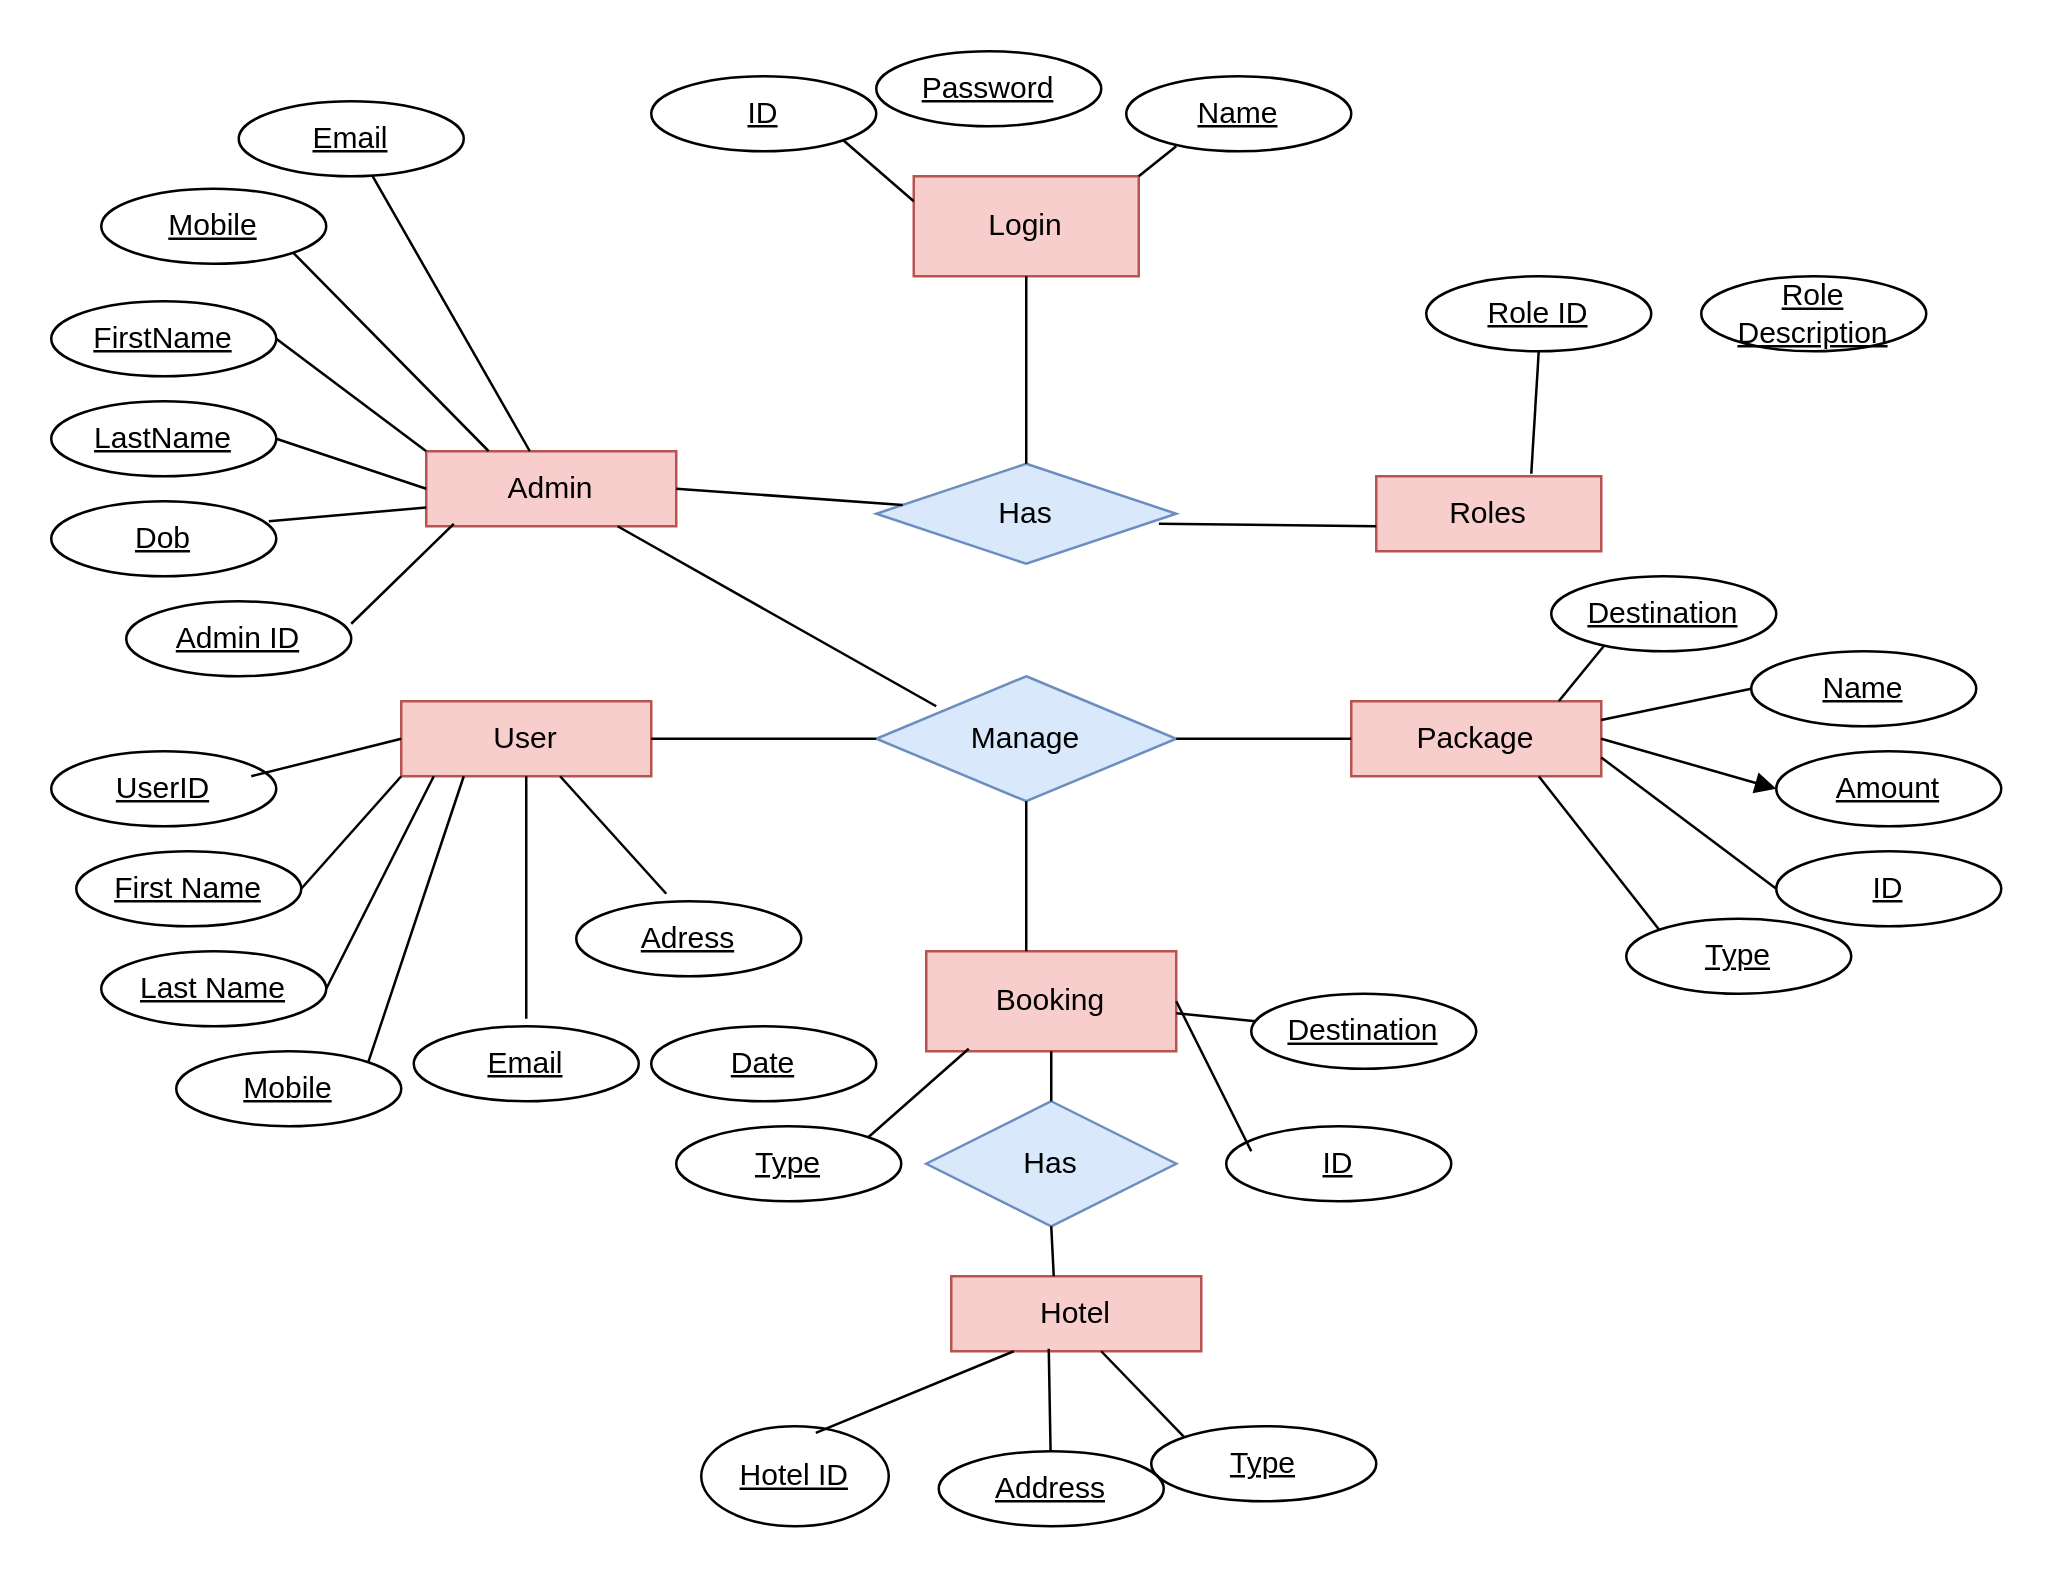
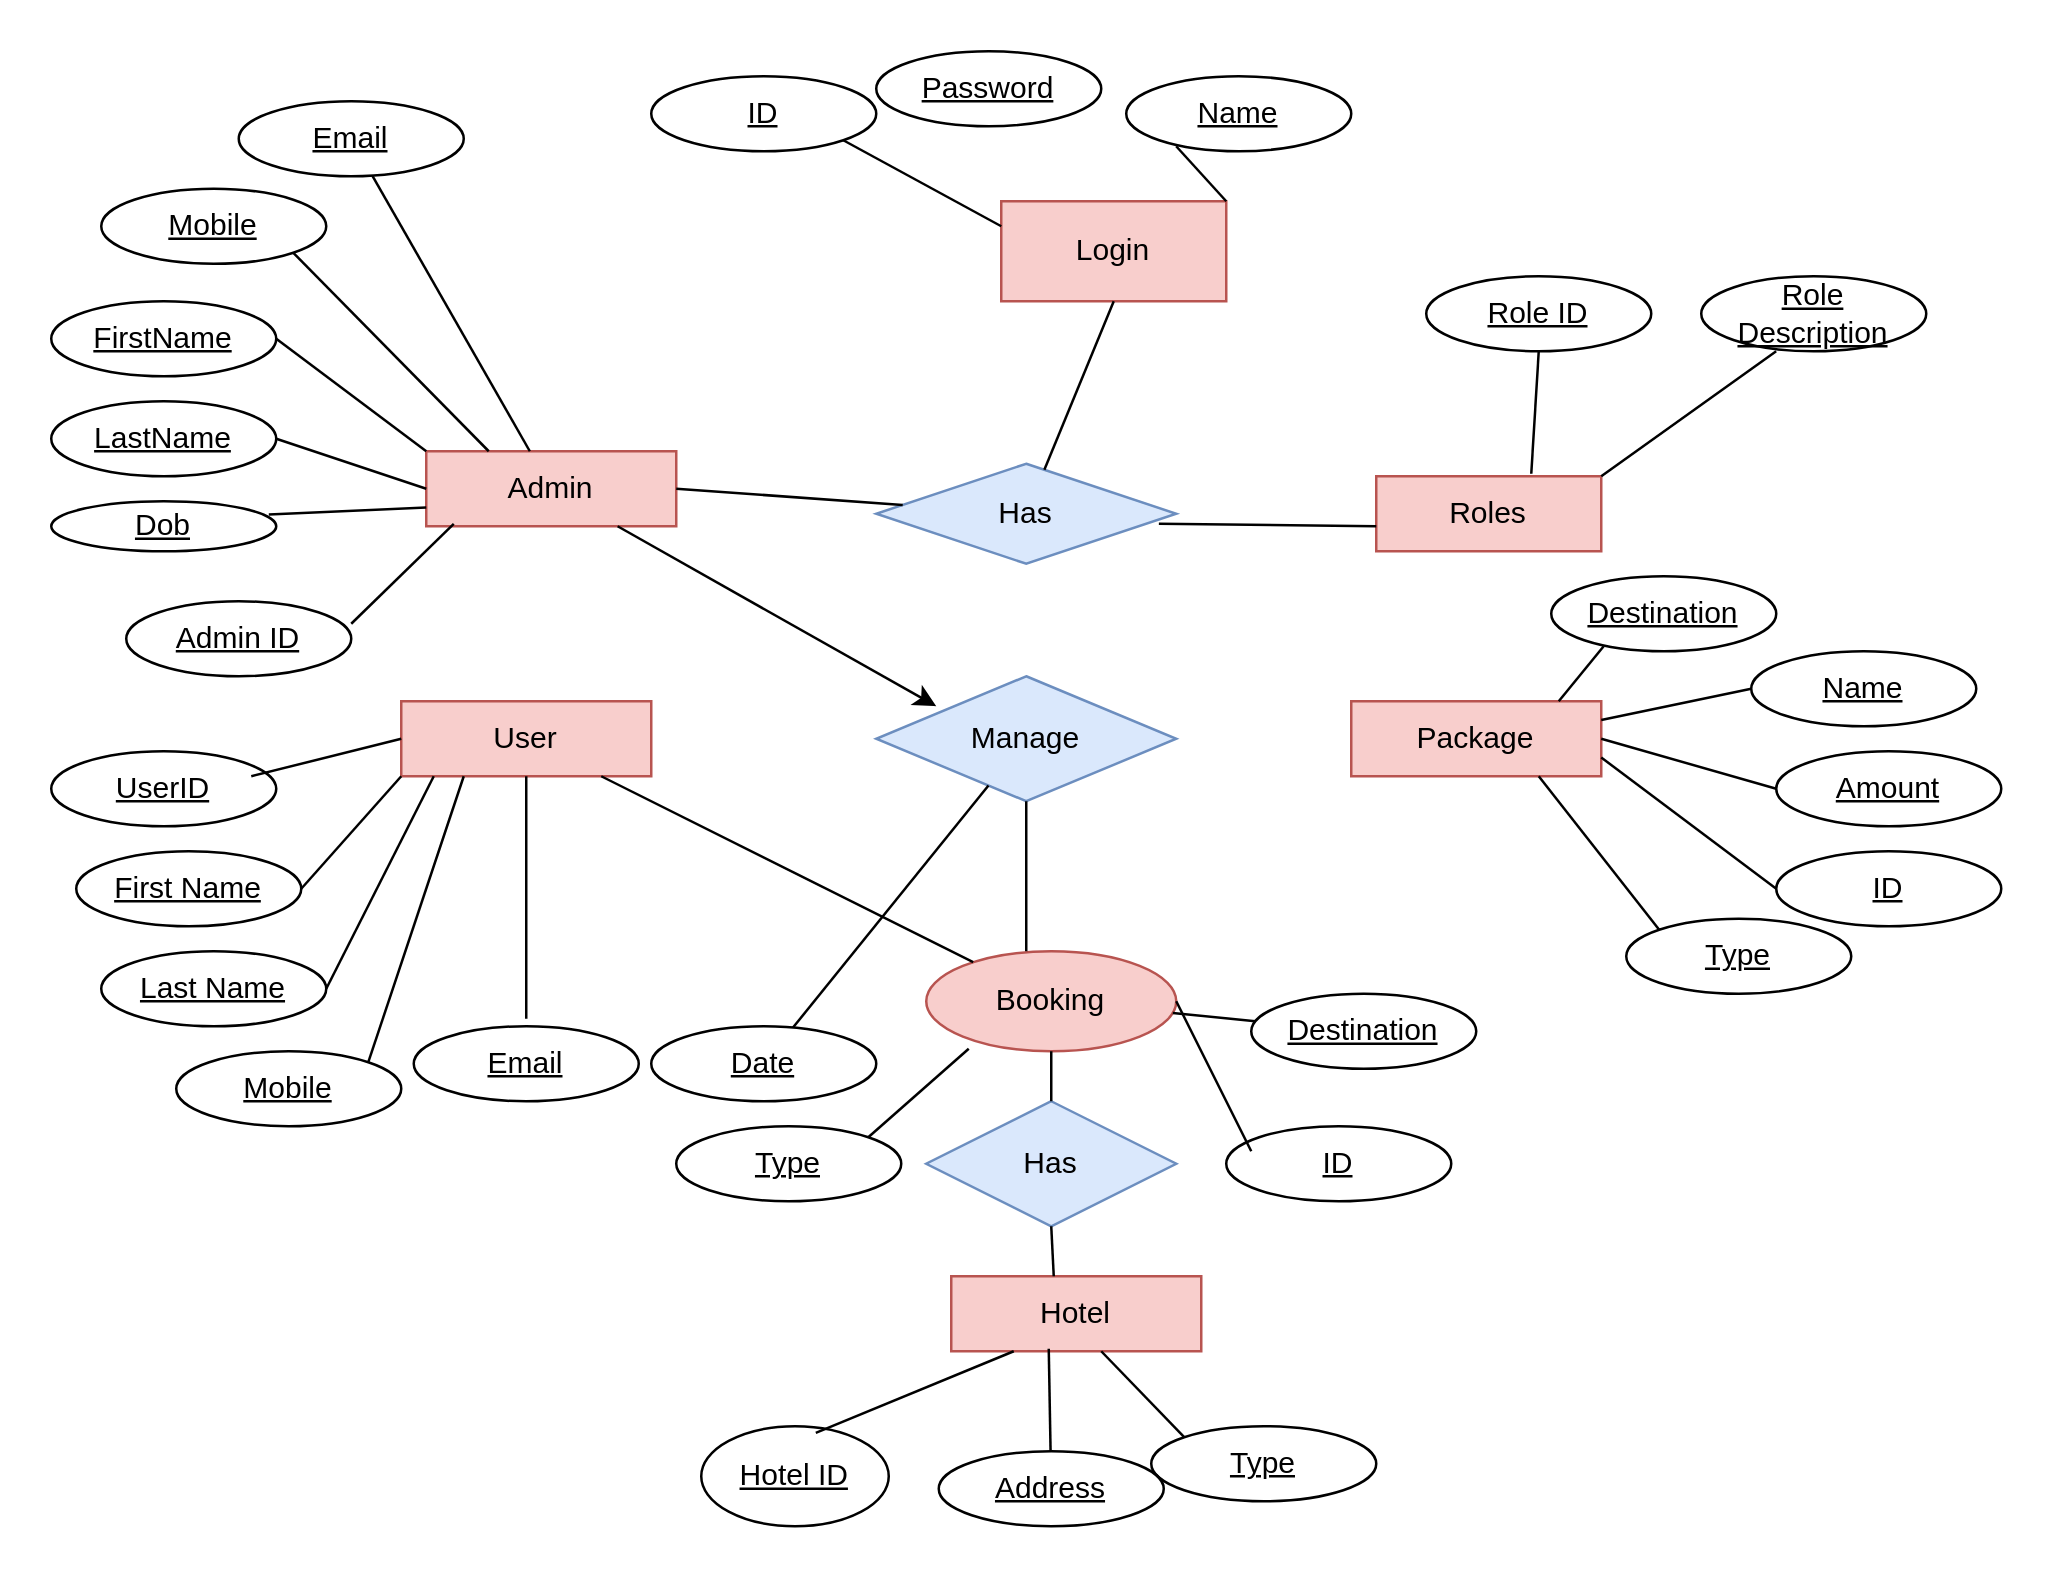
node "Login": moved (1026, 226) -> (1114, 251)
edge "Role Description" -- "Roles": added
node "Dob": size 225x75 -> 225x50
edge "Admin" -- "Manage": arrowhead none -> classic
edge "User" -- "Manage": now "User" -- "Booking"
edge "Manage" -- "Package": now "Manage" -- "Date"
edge "Package" -> "Amount": arrowhead block -> none
edge "User" -- "Adress": removed
node "Adress": removed
node "Booking": shape rectangle -> ellipse
